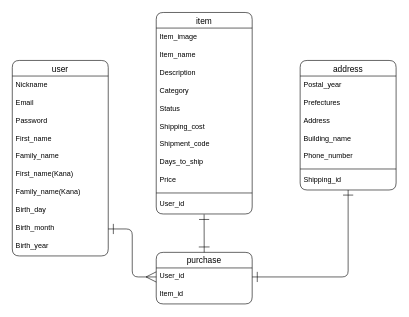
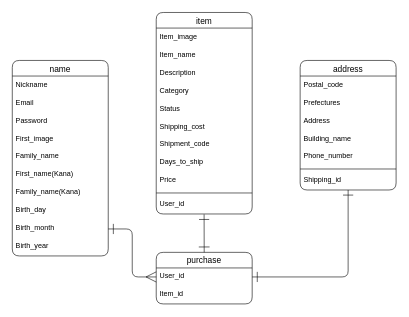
node "user": label "user" -> "name"
node "Postal_year": label "Postal_year" -> "Postal_code"
node "First_name": label "First_name" -> "First_image"
